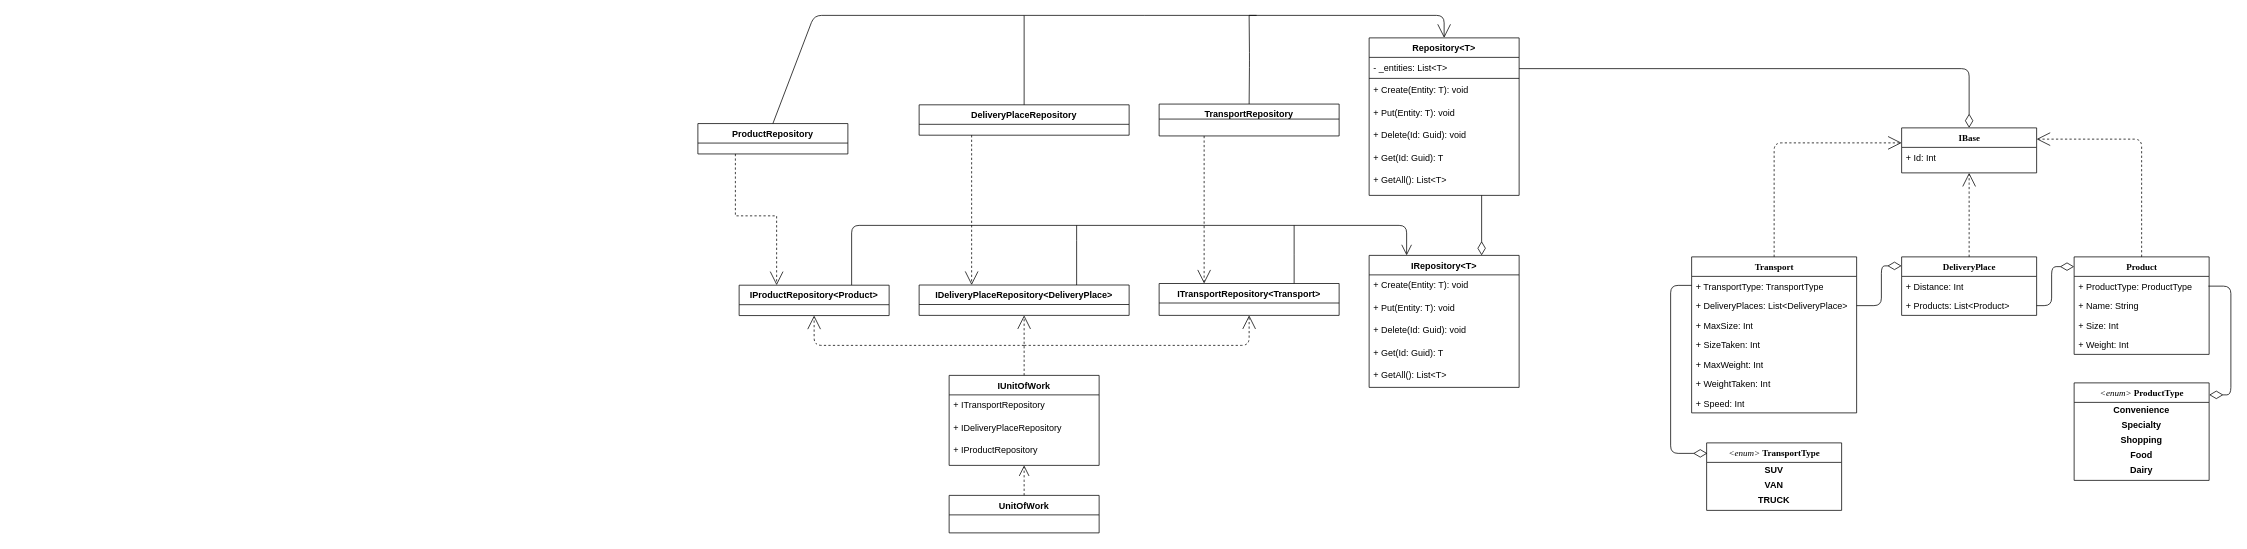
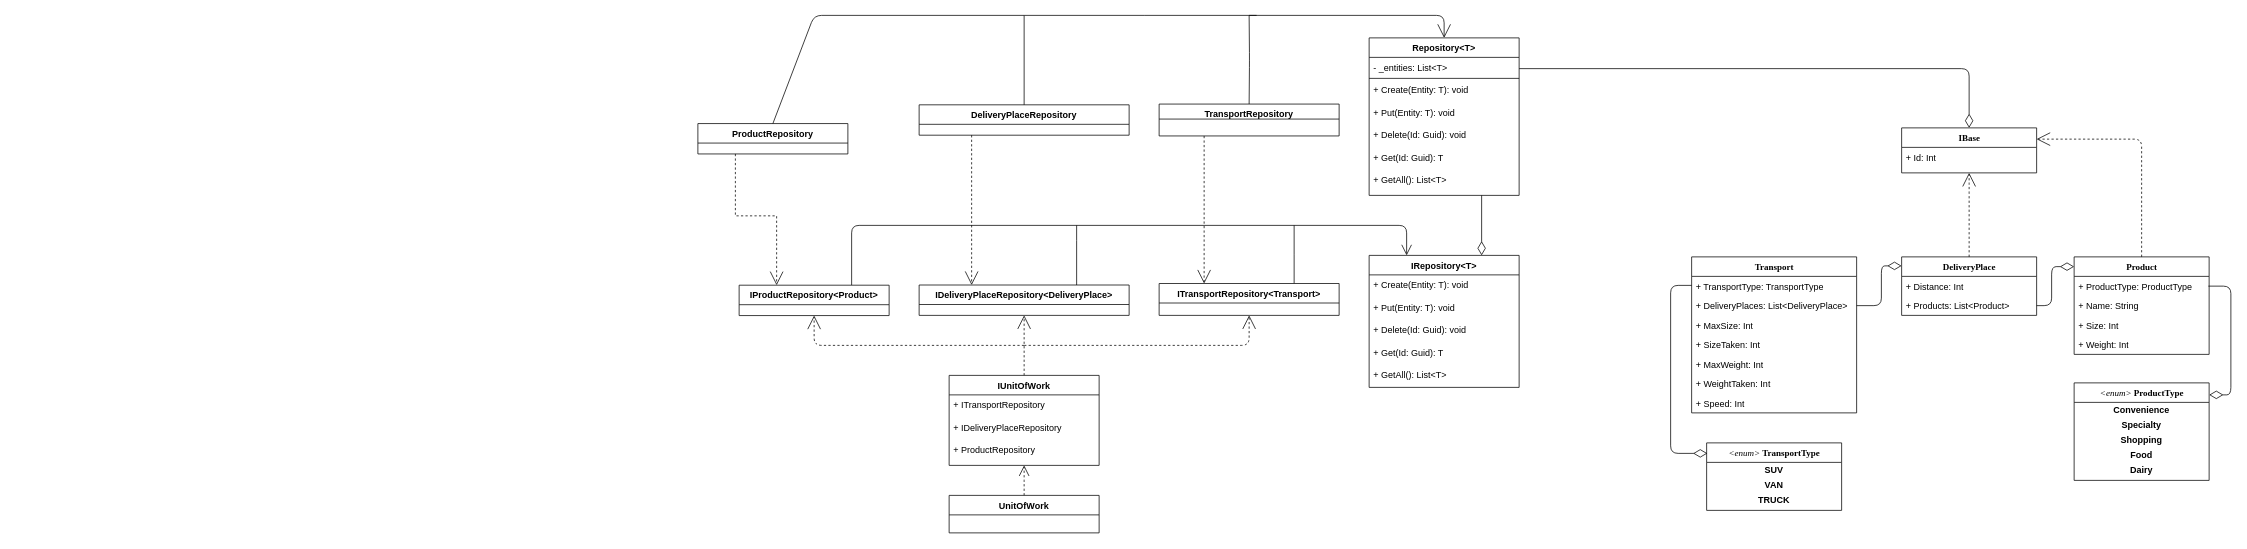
edge "Transport" -> "IBase": removed
node "+ IProductRepository": label "+ IProductRepository" -> "+ ProductRepository"
